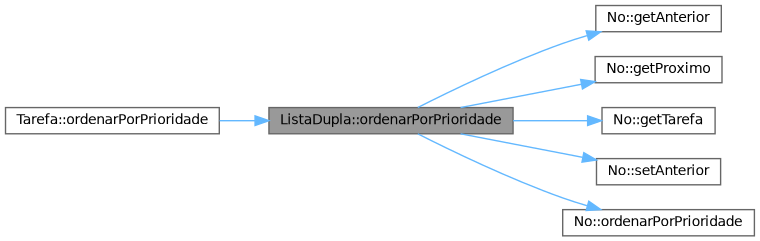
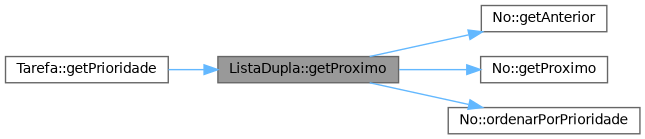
node "Tarefa::ordenarPorPrioridade": label "Tarefa::ordenarPorPrioridade" -> "Tarefa::getPrioridade"
node "ListaDupla::ordenarPorPrioridade": label "ListaDupla::ordenarPorPrioridade" -> "ListaDupla::getProximo"
node "No::getTarefa": removed
node "No::setAnterior": removed
